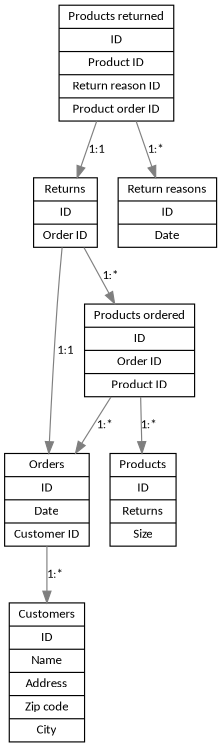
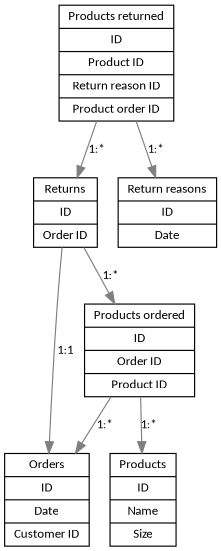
edge "Products returned" -> "Returns": label "1:1" -> "1:*"
node "Products": text "Returns" -> "Name"
node "Customers": removed
